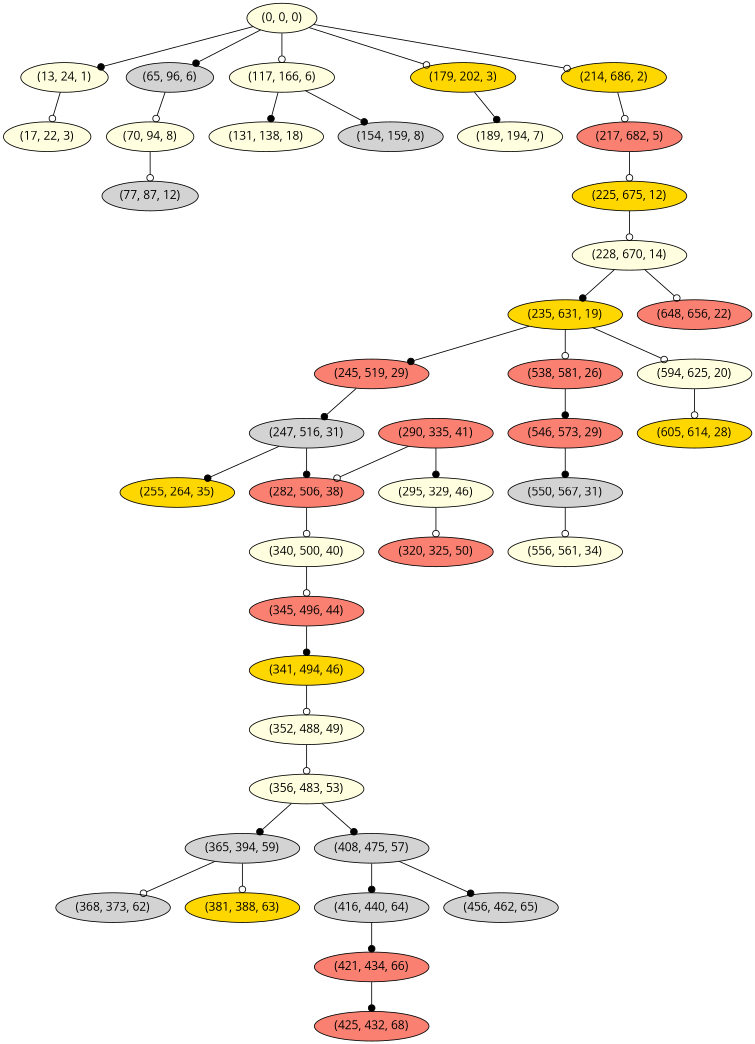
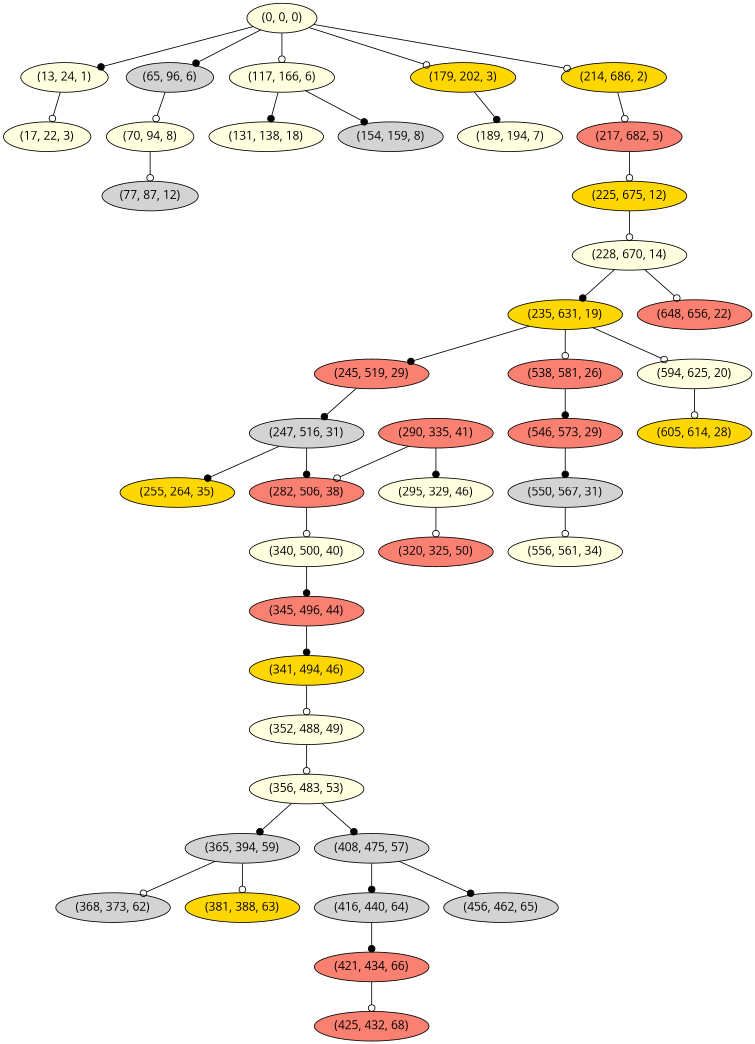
edge "(340, 500, 40)" -> "(345, 496, 44)": arrowhead odot -> dot
edge "(421, 434, 66)" -> "(425, 432, 68)": arrowhead dot -> odot
